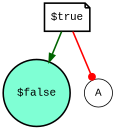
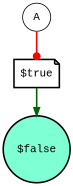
edge "$true" -> "A": reversed
